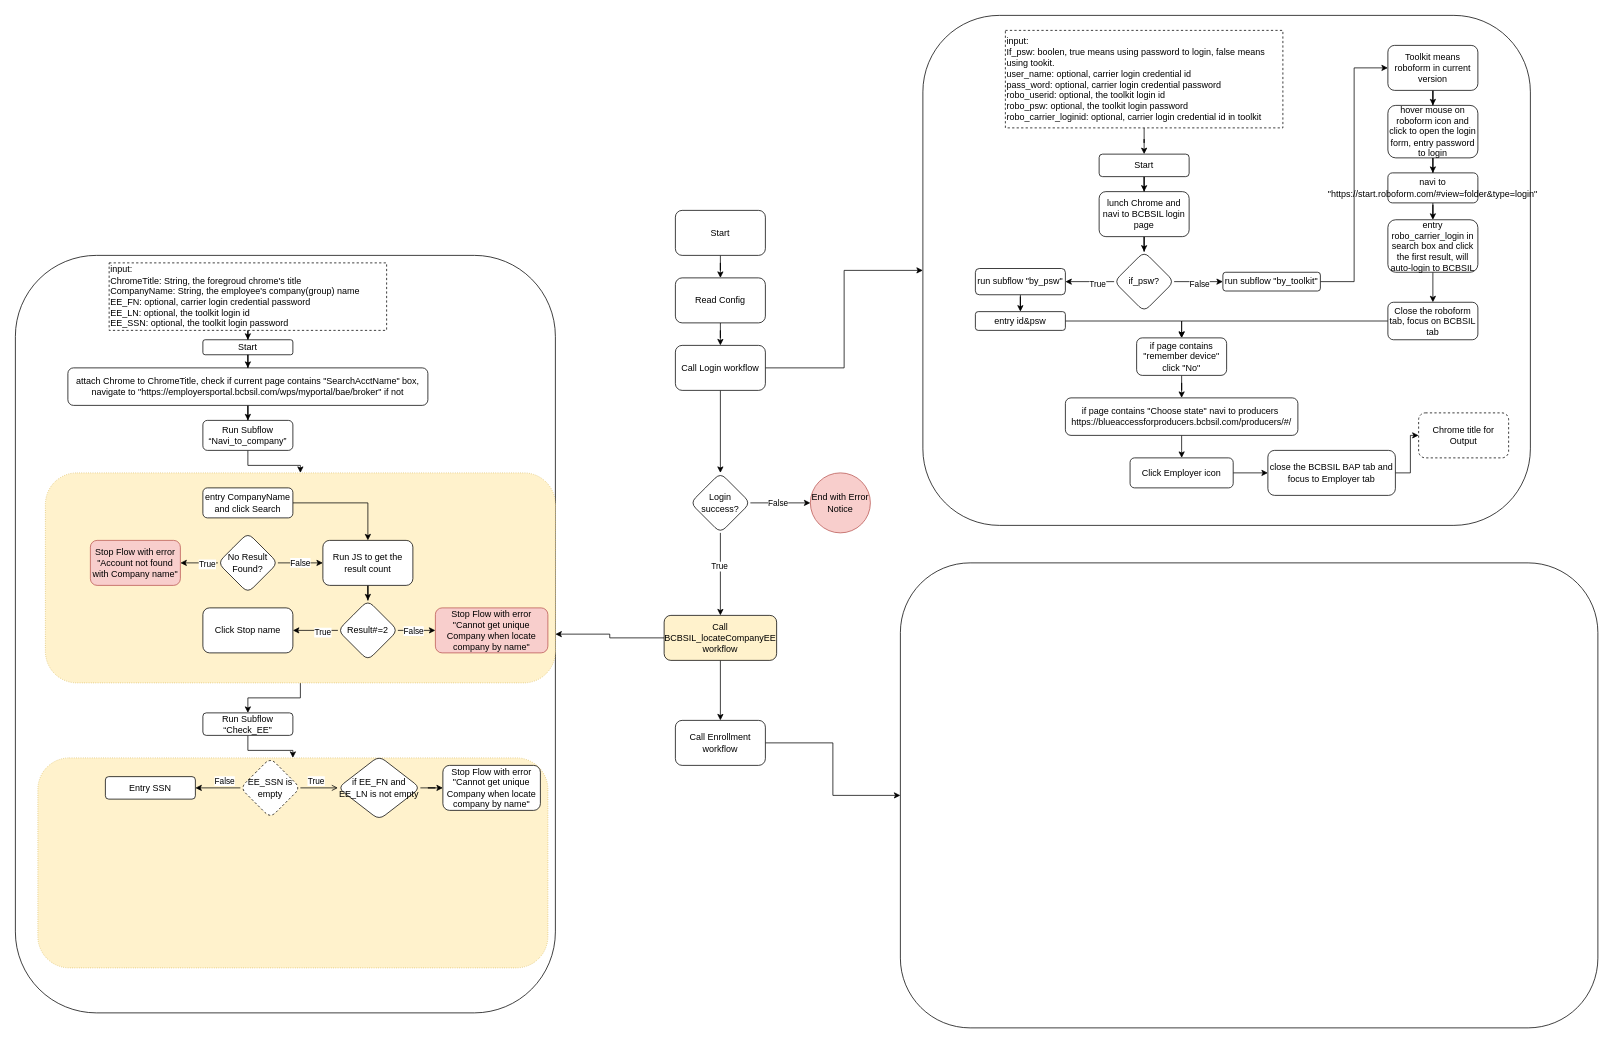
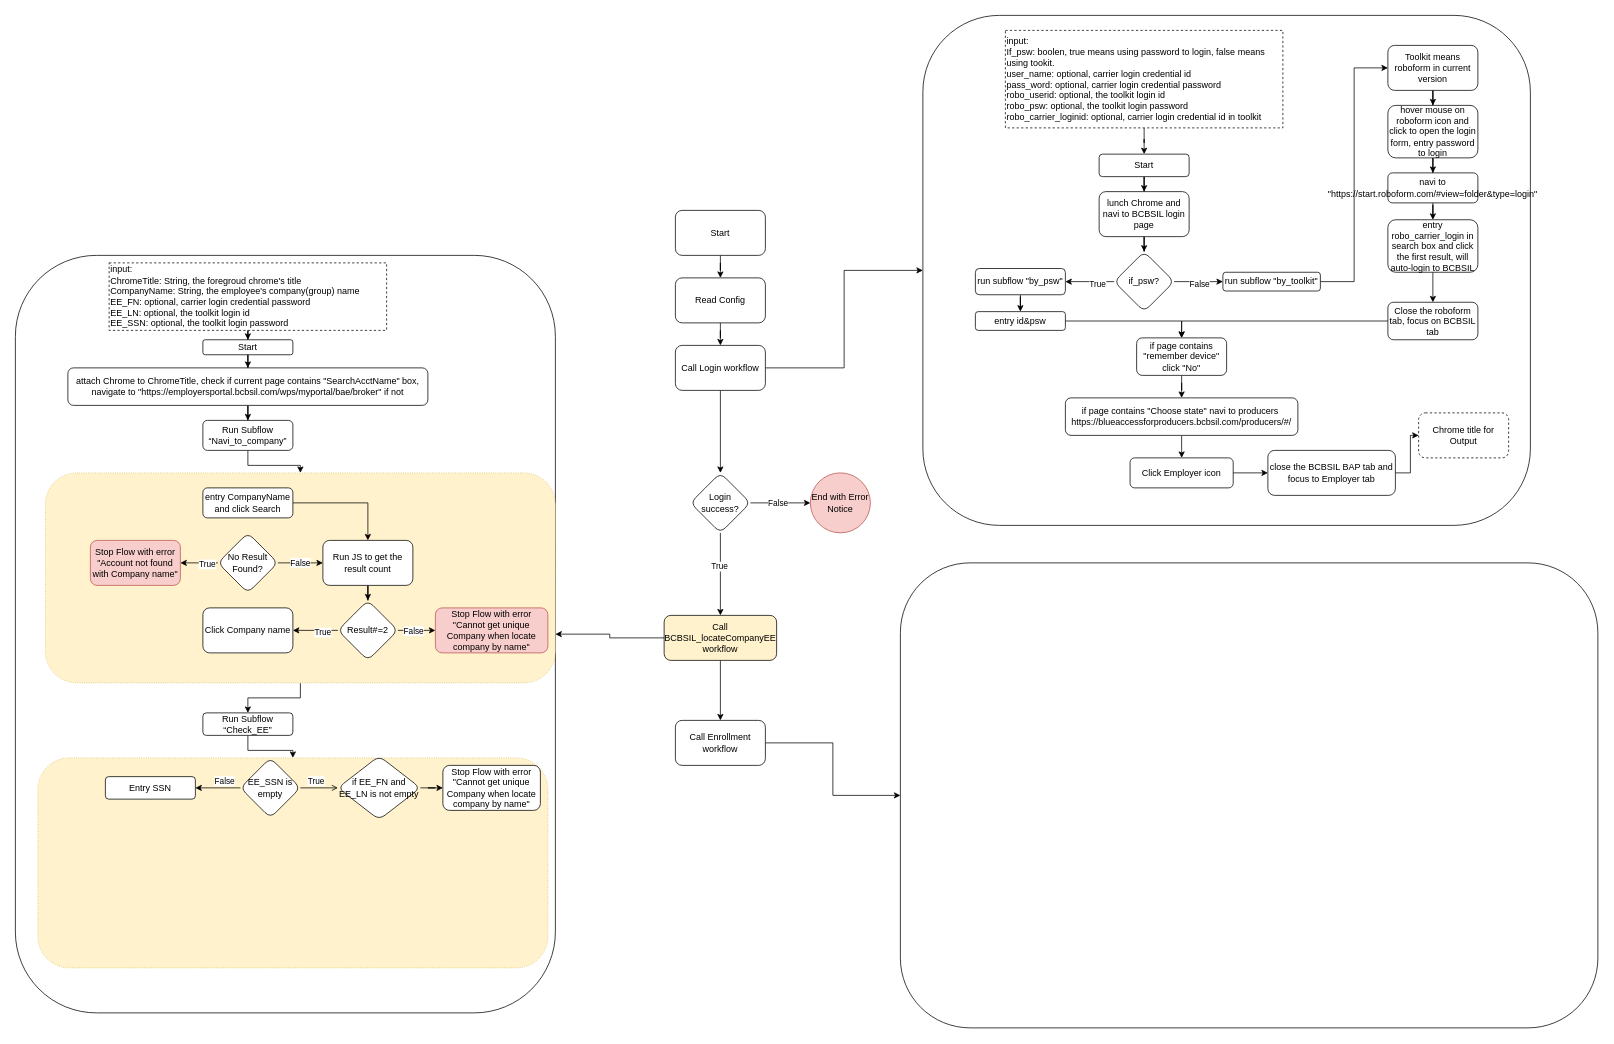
node "Click Stop name": label "Click Stop name" -> "Click Company name"
node "EE_SSN is empty": style dashed -> solid
